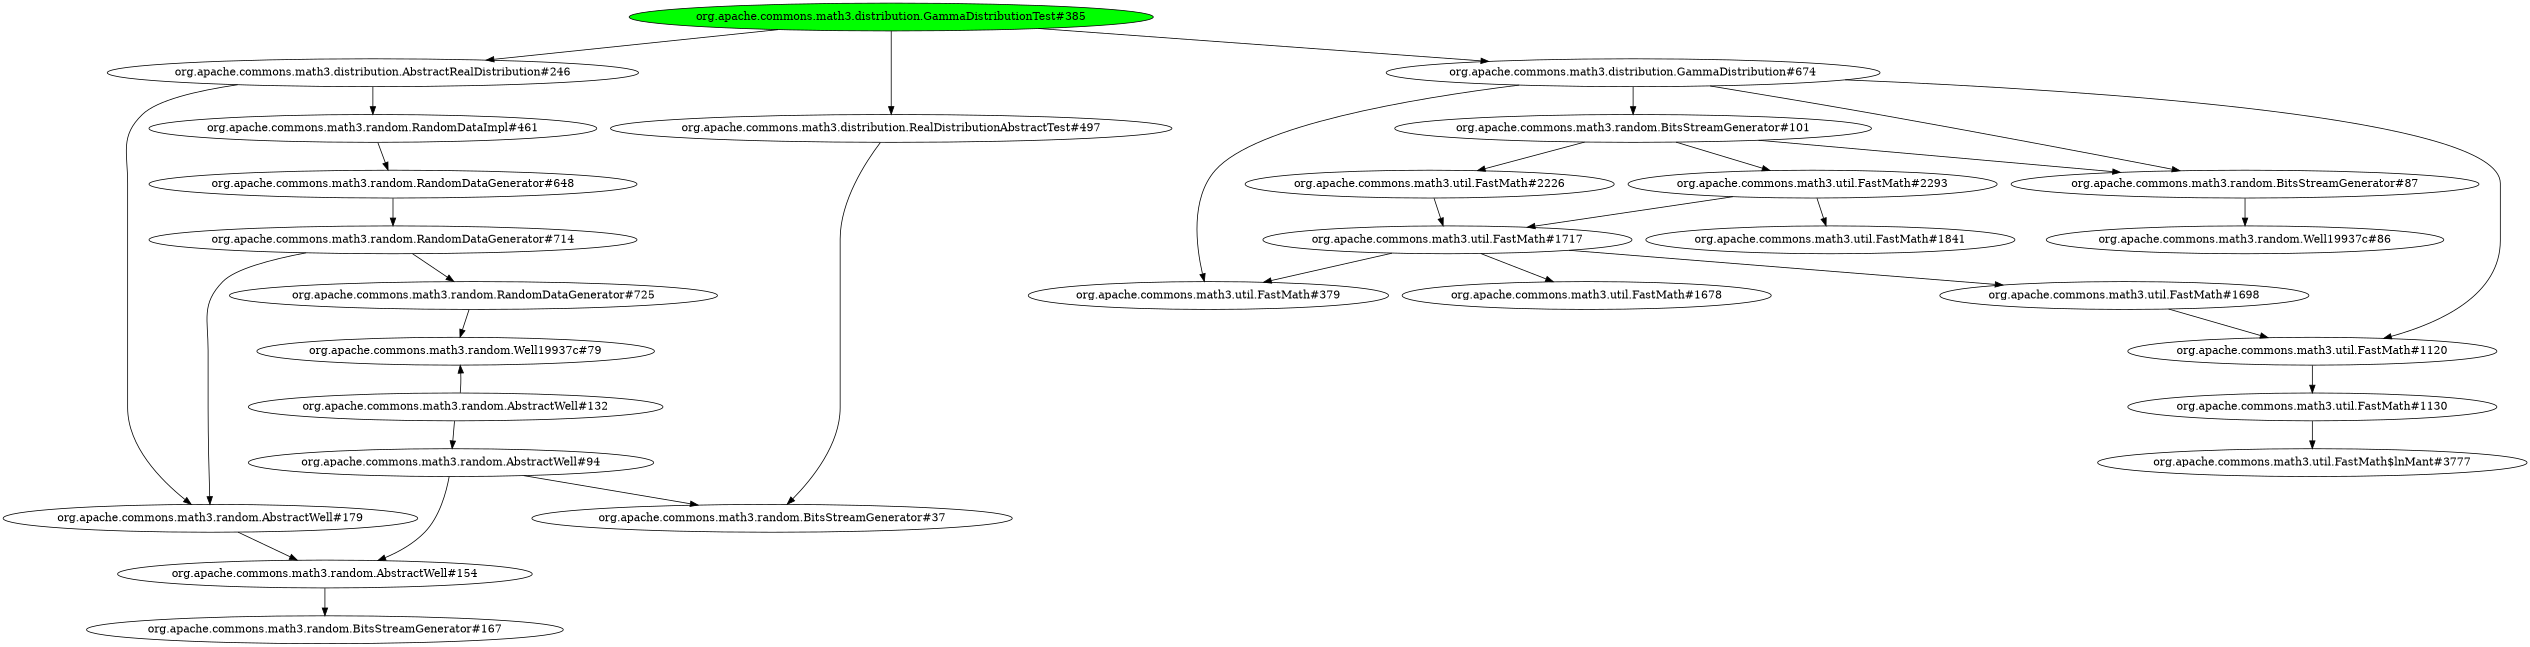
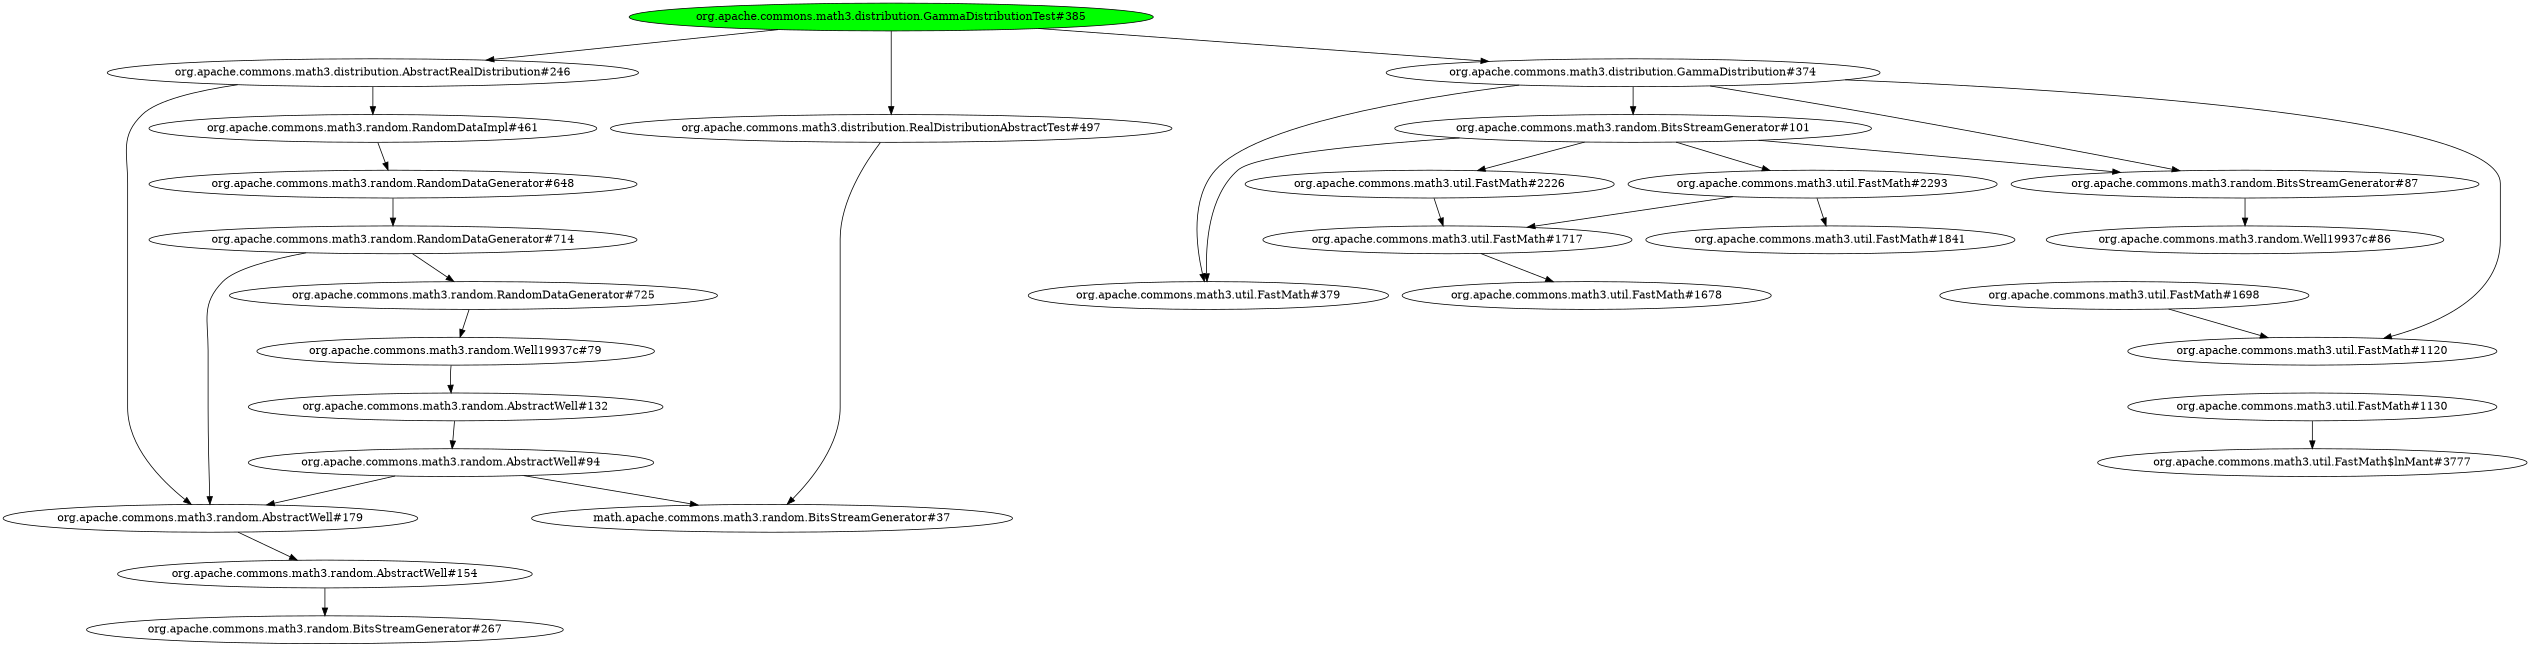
node "org.apache.commons.math3.distribution.GammaDistribution#674": label "org.apache.commons.math3.distribution.GammaDistribution#674" -> "org.apache.commons.math3.distribution.GammaDistribution#374"
edge "org.apache.commons.math3.util.FastMath#1717" -> "org.apache.commons.math3.util.FastMath#379": now "org.apache.commons.math3.random.BitsStreamGenerator#101" -> "org.apache.commons.math3.util.FastMath#379"
edge "org.apache.commons.math3.util.FastMath#1717" -> "org.apache.commons.math3.util.FastMath#1698": removed
edge "org.apache.commons.math3.util.FastMath#1120" -> "org.apache.commons.math3.util.FastMath#1130": removed
edge "org.apache.commons.math3.random.AbstractWell#132" -> "org.apache.commons.math3.random.Well19937c#79": reversed
node "org.apache.commons.math3.random.BitsStreamGenerator#37": label "org.apache.commons.math3.random.BitsStreamGenerator#37" -> "math.apache.commons.math3.random.BitsStreamGenerator#37"
edge "org.apache.commons.math3.random.AbstractWell#94" -> "org.apache.commons.math3.random.AbstractWell#154": now "org.apache.commons.math3.random.AbstractWell#94" -> "org.apache.commons.math3.random.AbstractWell#179"
node "org.apache.commons.math3.random.BitsStreamGenerator#167": label "org.apache.commons.math3.random.BitsStreamGenerator#167" -> "org.apache.commons.math3.random.BitsStreamGenerator#267"
